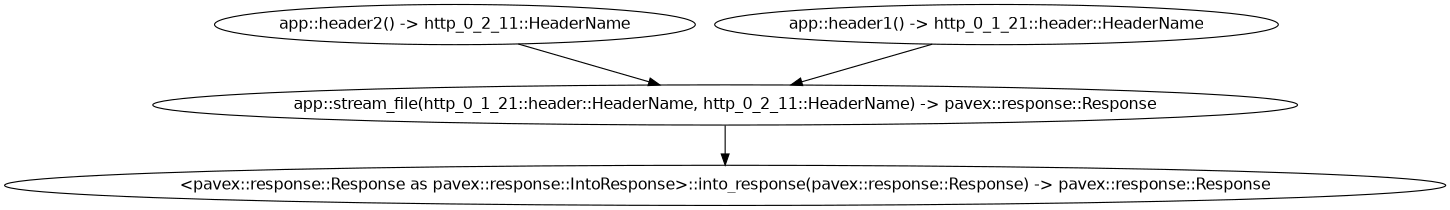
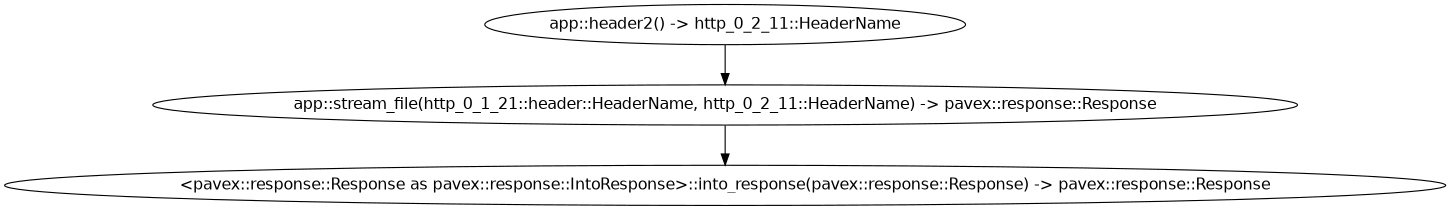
node "app::header1() -> http_0_1_21::header::HeaderName": removed
